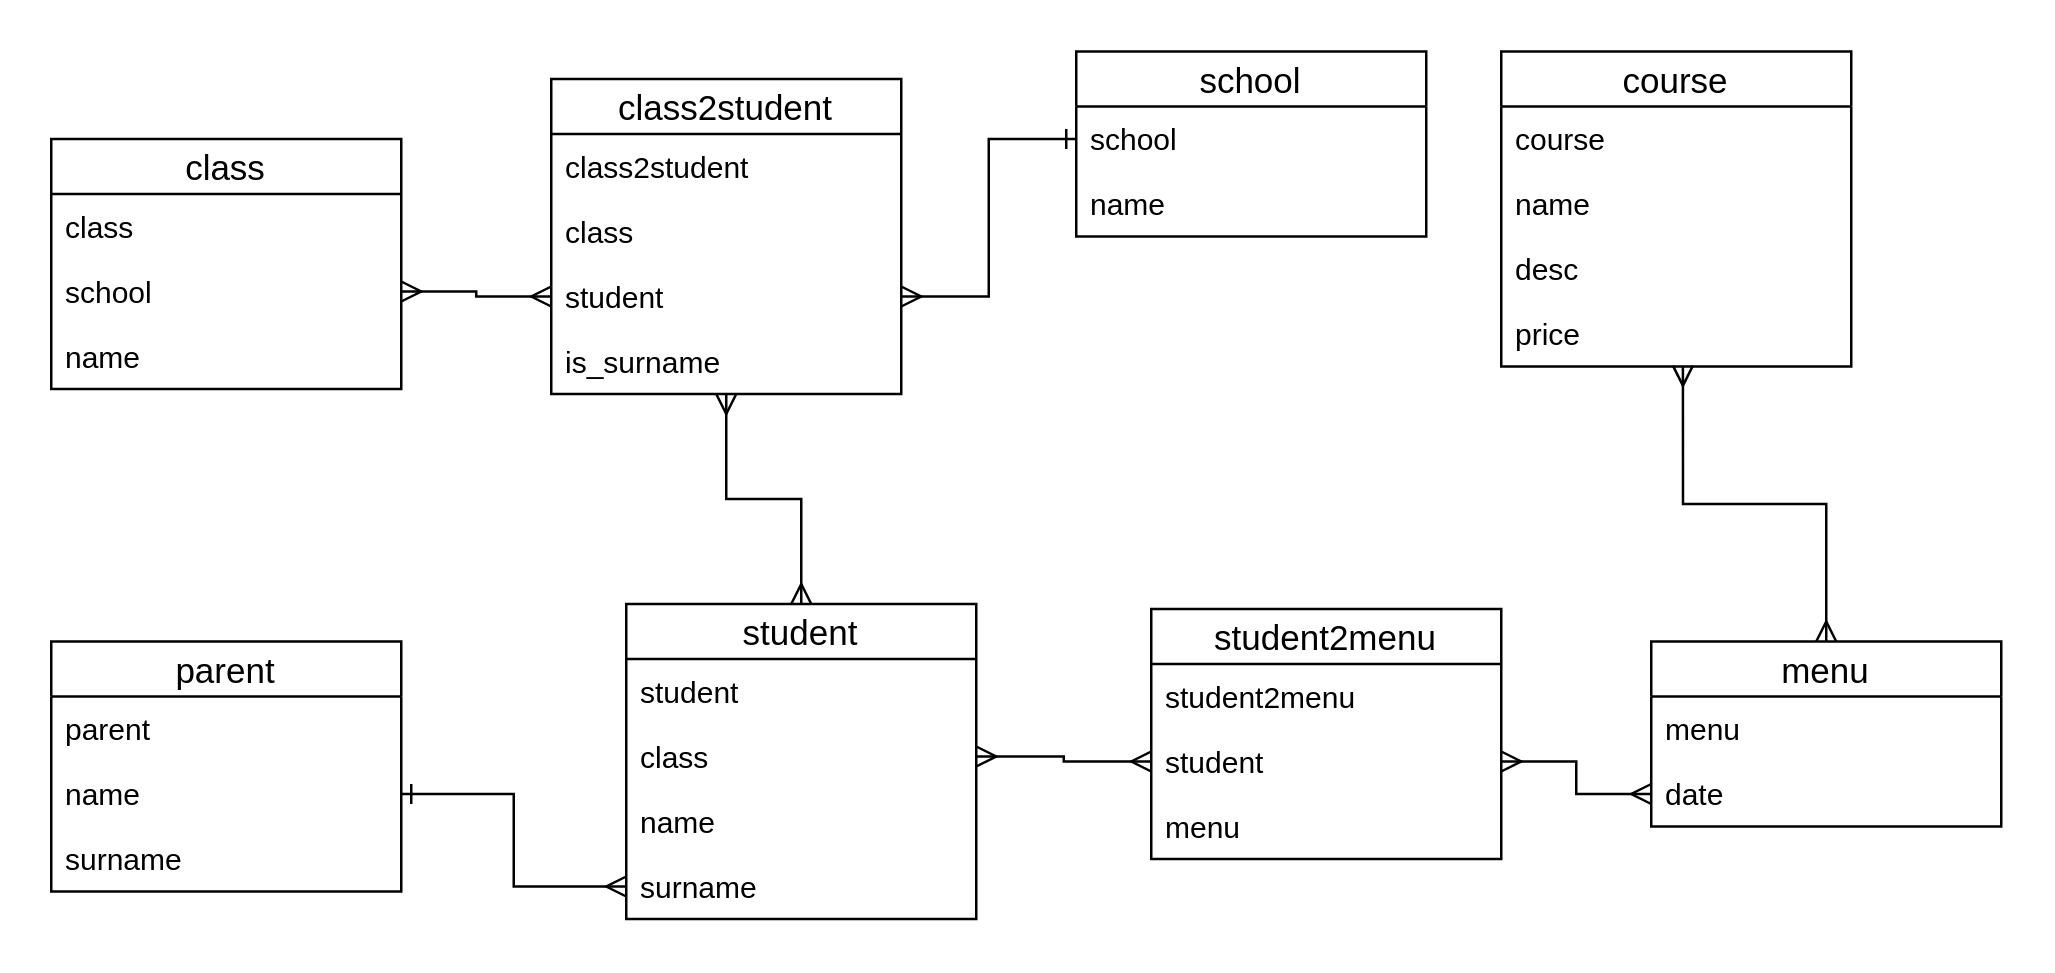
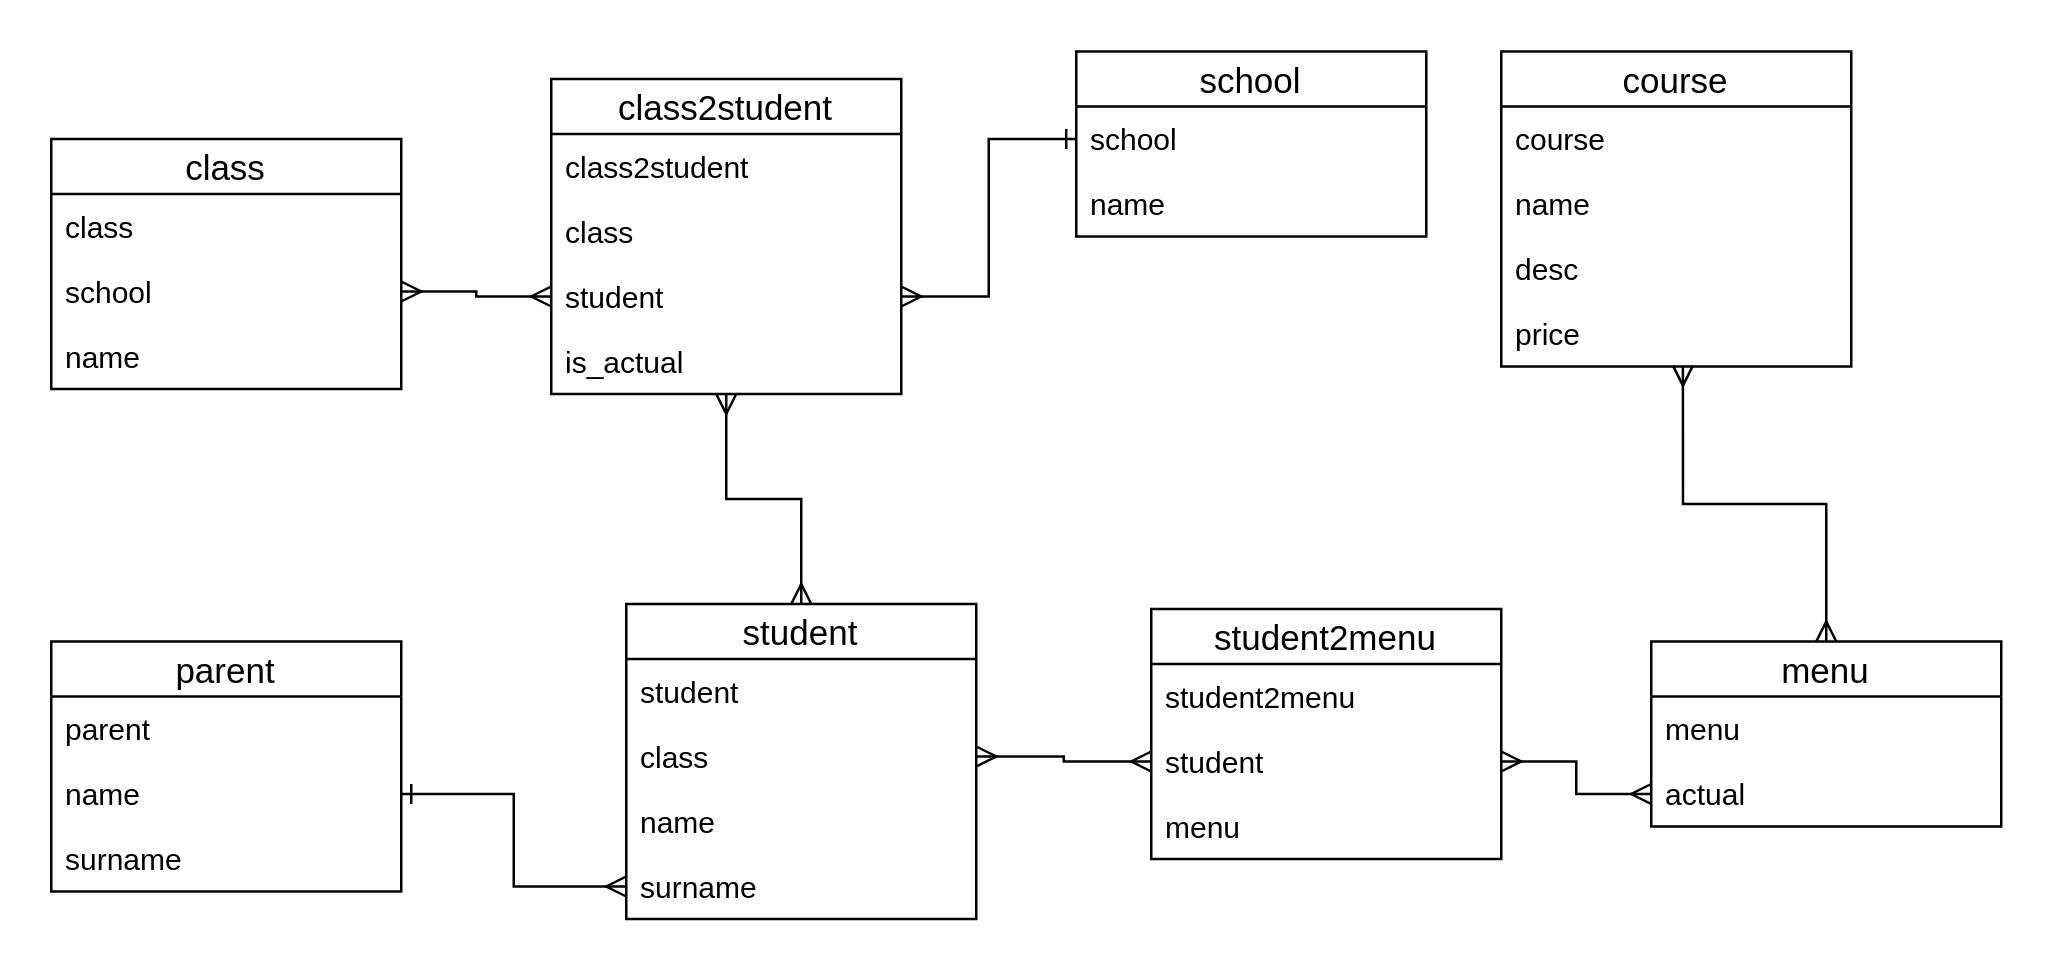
node "is_surname": label "is_surname" -> "is_actual"
node "date": label "date" -> "actual"
